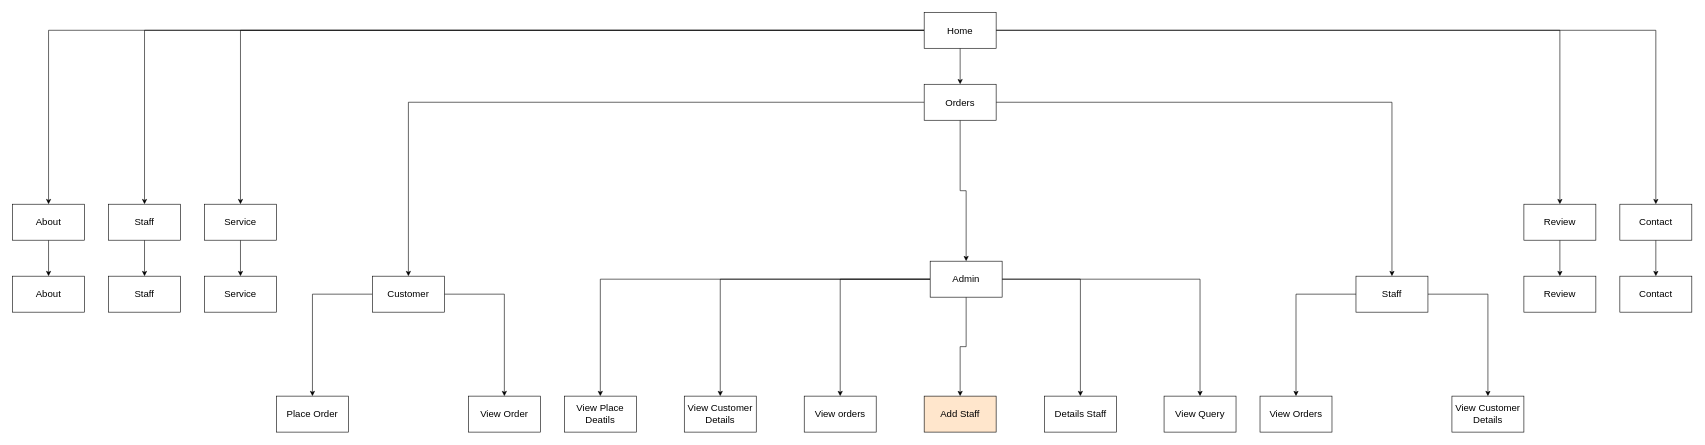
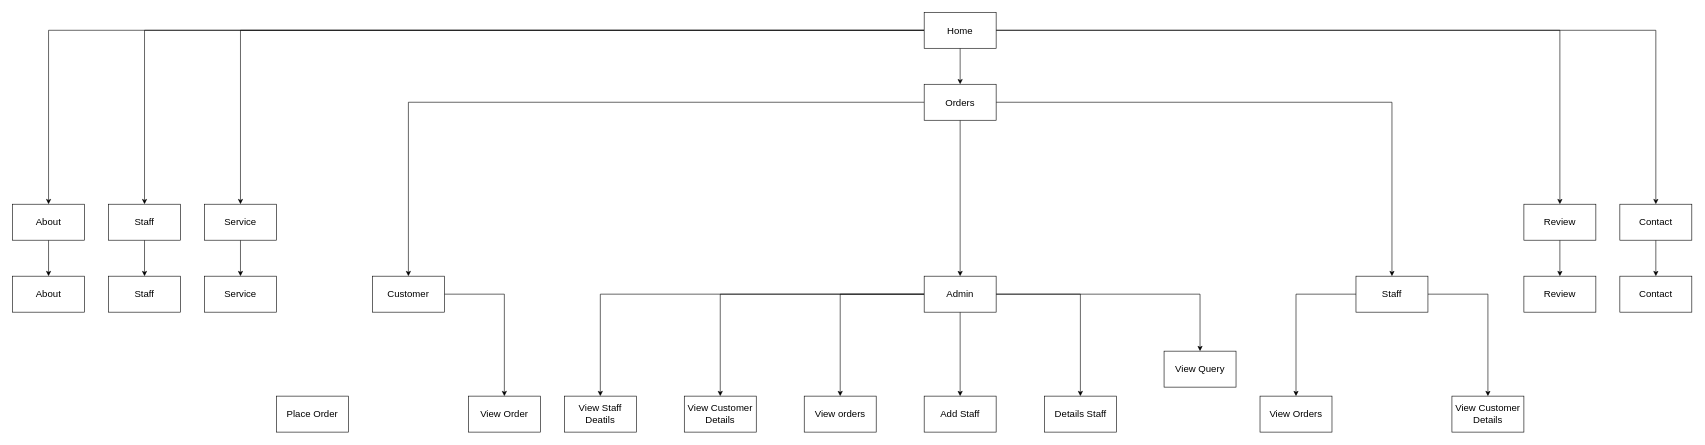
node "Admin": moved (966, 279) -> (960, 294)
edge "Customer" -> "Place Order": removed
node "View Place Deatils": label "View Place Deatils" -> "View Staff Deatils"
node "Add Staff": fillcolor #ffe6cc -> #ffffff
node "View Query": moved (1200, 414) -> (1200, 369)
